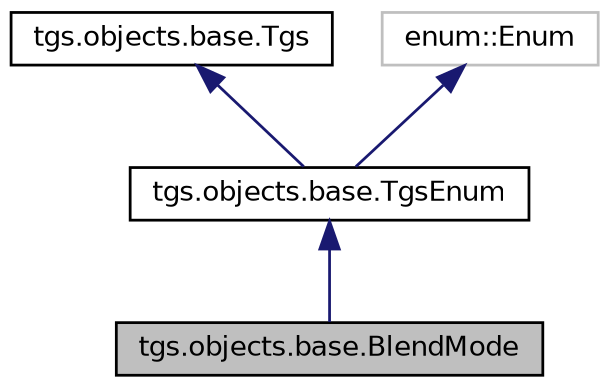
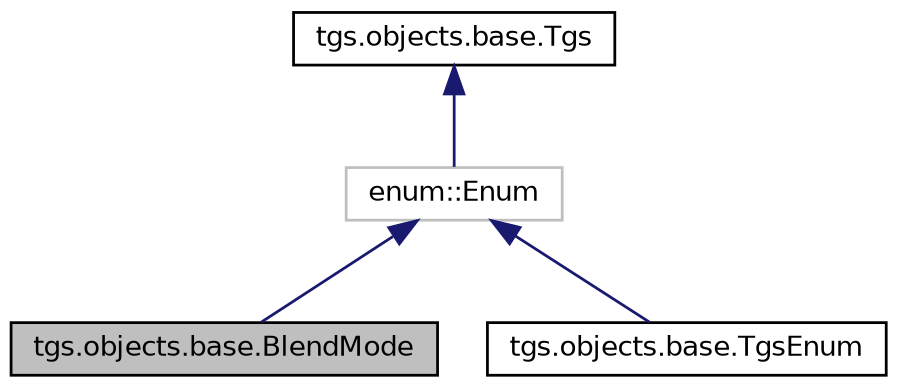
edge "tgs.objects.base.TgsEnum" -> "tgs.objects.base.Tgs": now "enum::Enum" -> "tgs.objects.base.Tgs"
edge "tgs.objects.base.BlendMode" -> "tgs.objects.base.TgsEnum": now "tgs.objects.base.BlendMode" -> "enum::Enum"
